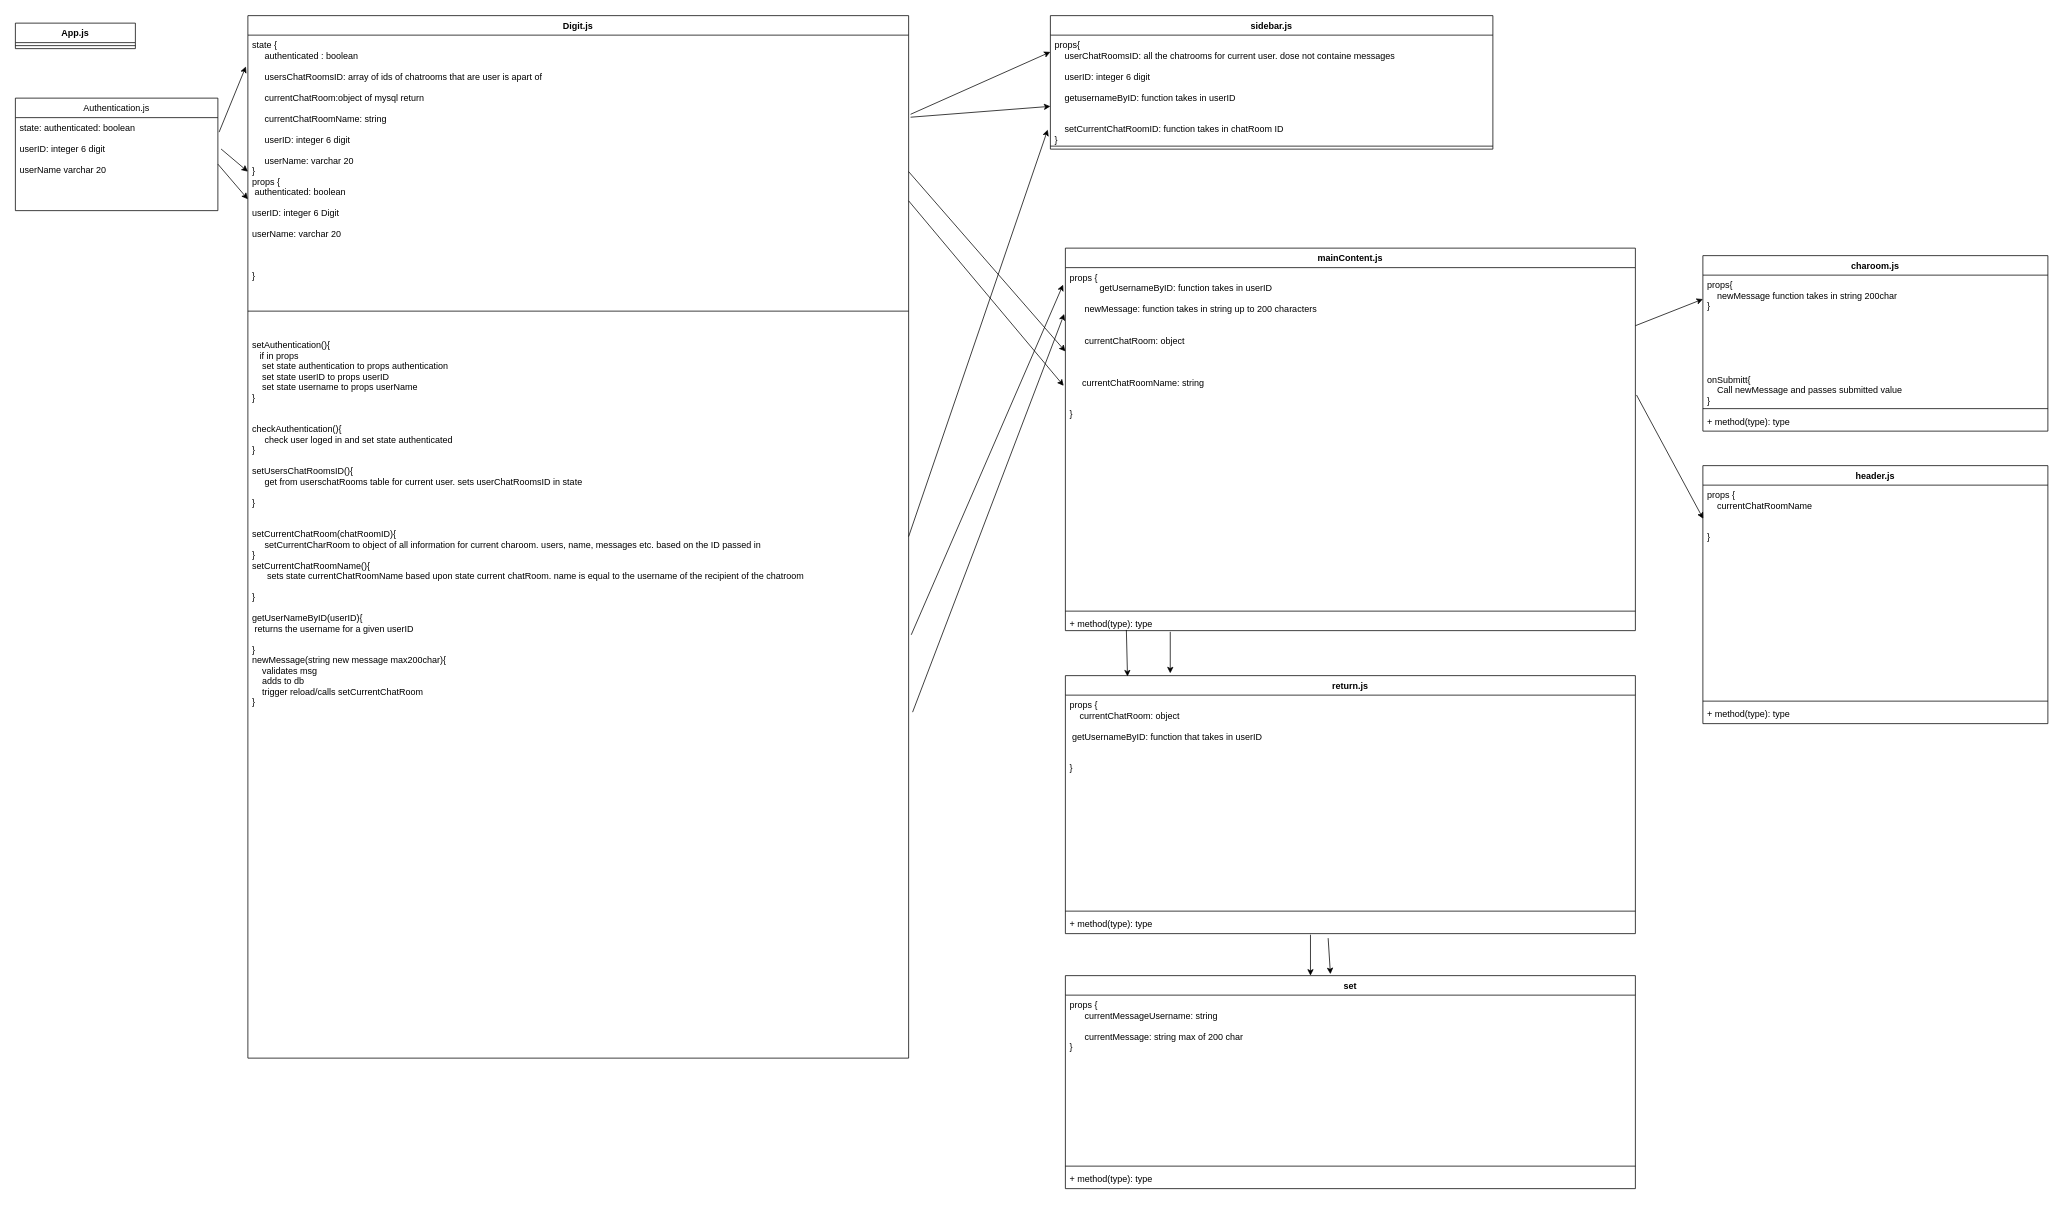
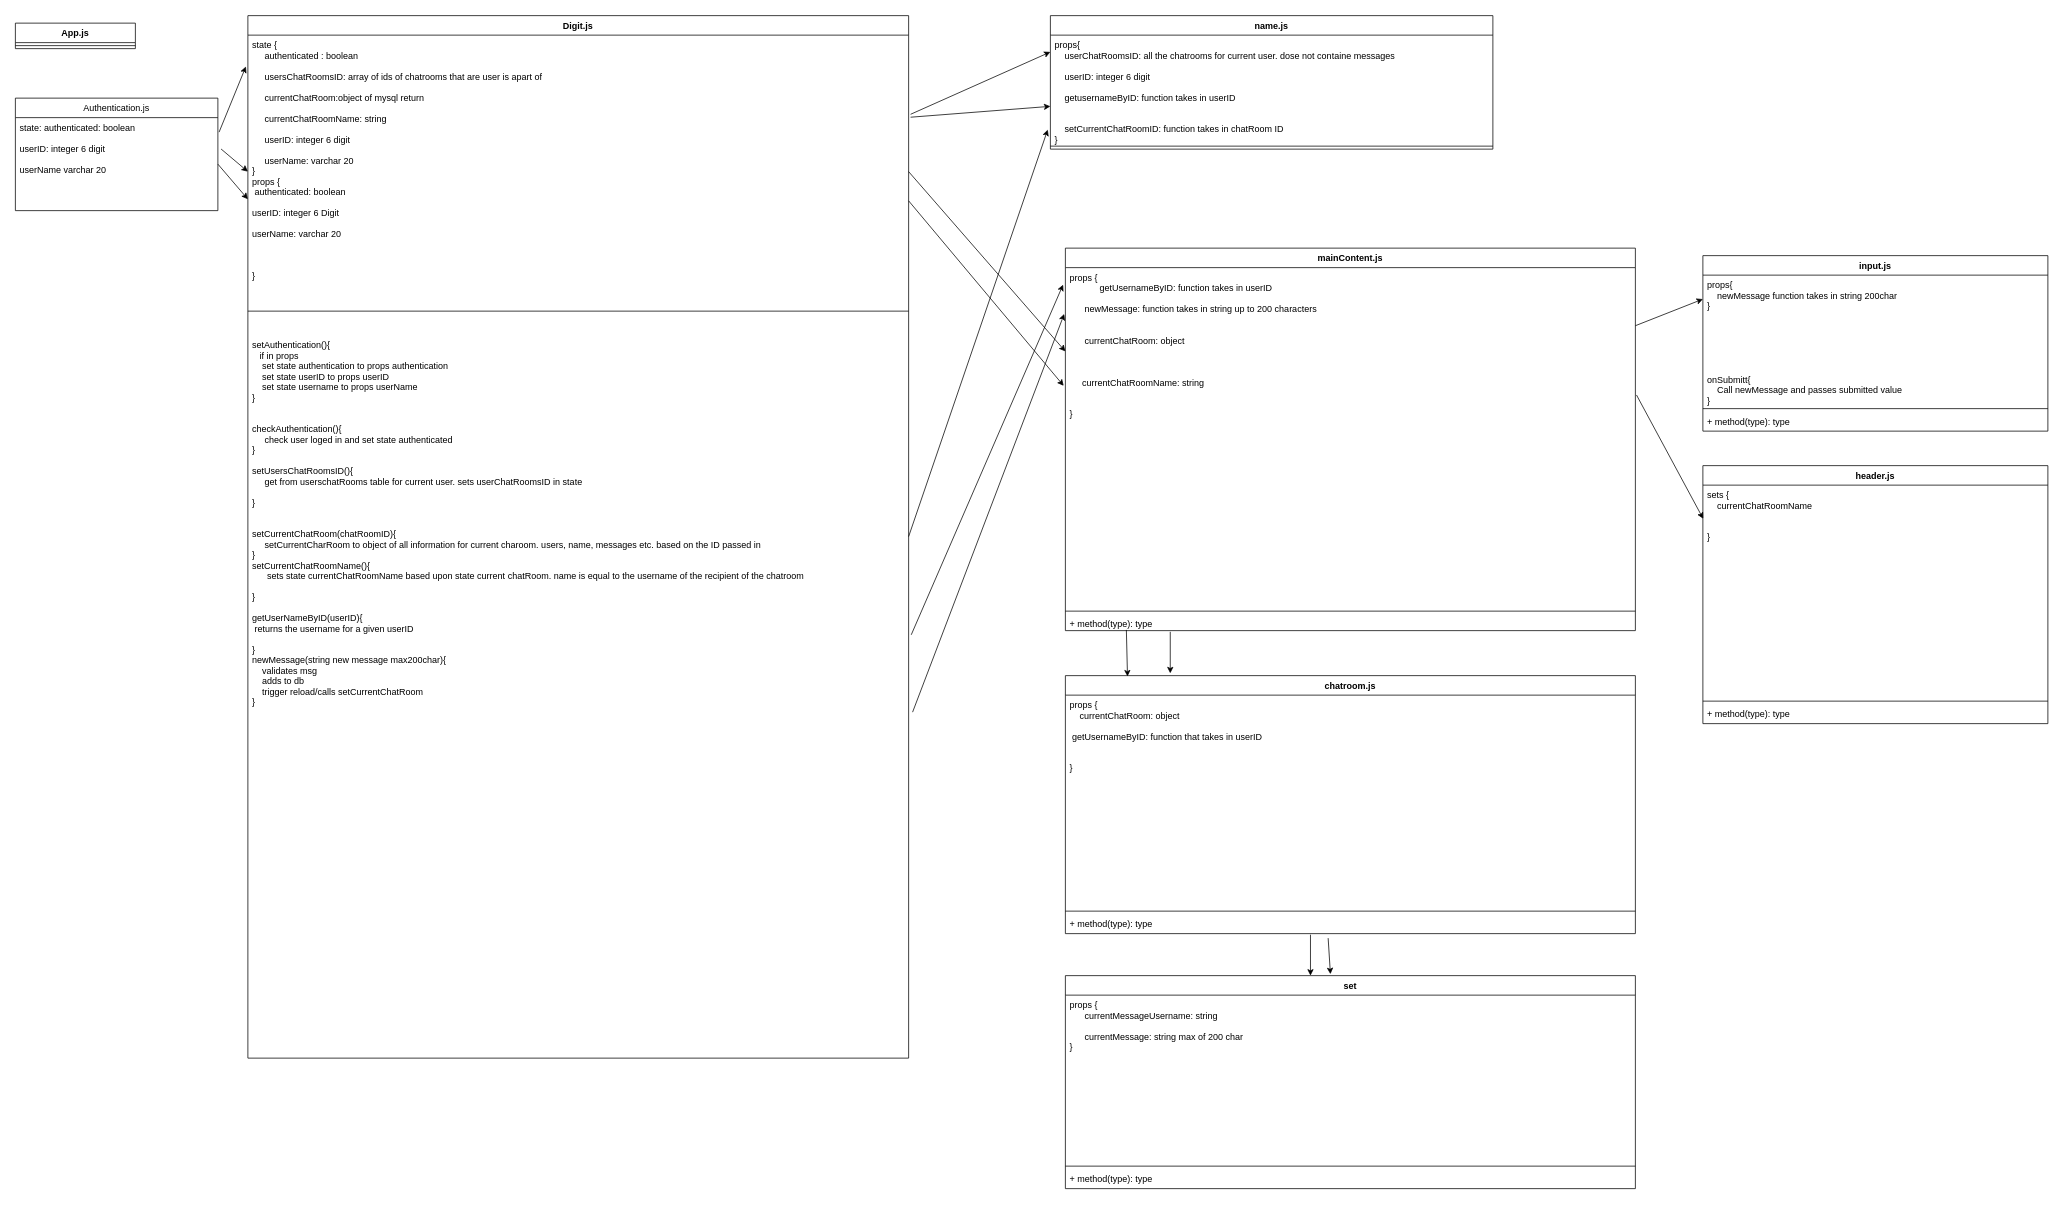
node "sidebar.js": label "sidebar.js" -> "name.js"
node "charoom.js": label "charoom.js" -> "input.js"
node "props { currentChatRoomName }": label "props { currentChatRoomName }" -> "sets { currentChatRoomName }"
node "return.js": label "return.js" -> "chatroom.js"
